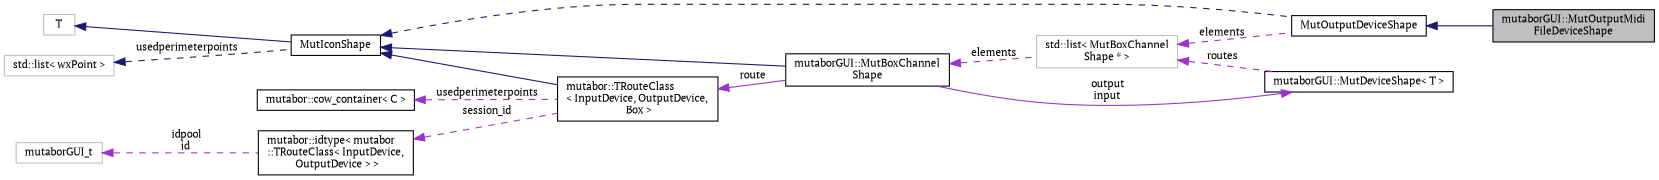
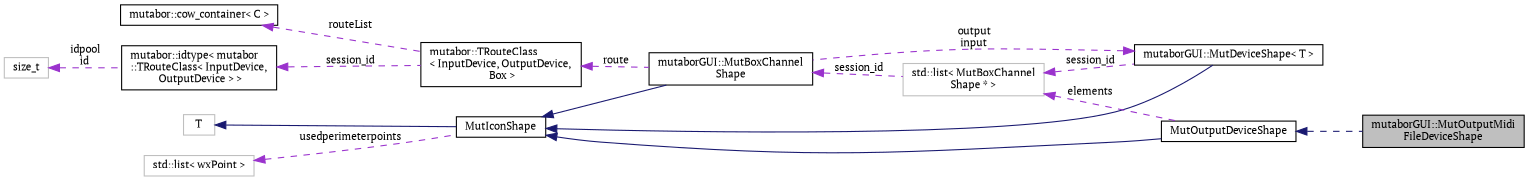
edge "MutOutputDeviceShape" -> "MutIconShape": style dashed -> solid
edge "mutaborGUI::MutOutputMidi FileDeviceShape" -> "MutOutputDeviceShape": style solid -> dashed
edge "std::list< MutBoxChannel Shape * >" -> "mutaborGUI::MutBoxChannel Shape": label " elements" -> " session_id"
edge "MutIconShape" -> "std::list< wxPoint >": color midnightblue -> darkorchid3
edge "mutaborGUI::MutDeviceShape< T >" -> "std::list< MutBoxChannel Shape * >": label " routes" -> " session_id"
edge "mutabor::TRouteClass < InputDevice, OutputDevice, Box >" -> "MutIconShape": now "mutaborGUI::MutDeviceShape< T >" -> "MutIconShape"
edge "mutaborGUI::MutBoxChannel Shape" -> "mutabor::TRouteClass < InputDevice, OutputDevice, Box >": style solid -> dashed
edge "mutabor::TRouteClass < InputDevice, OutputDevice, Box >" -> "mutabor::cow_container< C >": label " usedperimeterpoints" -> " routeList"
edge "mutaborGUI::MutBoxChannel Shape" -> "mutaborGUI::MutDeviceShape< T >": style solid -> dashed
node "mutaborGUI_t": label "mutaborGUI_t" -> "size_t"
